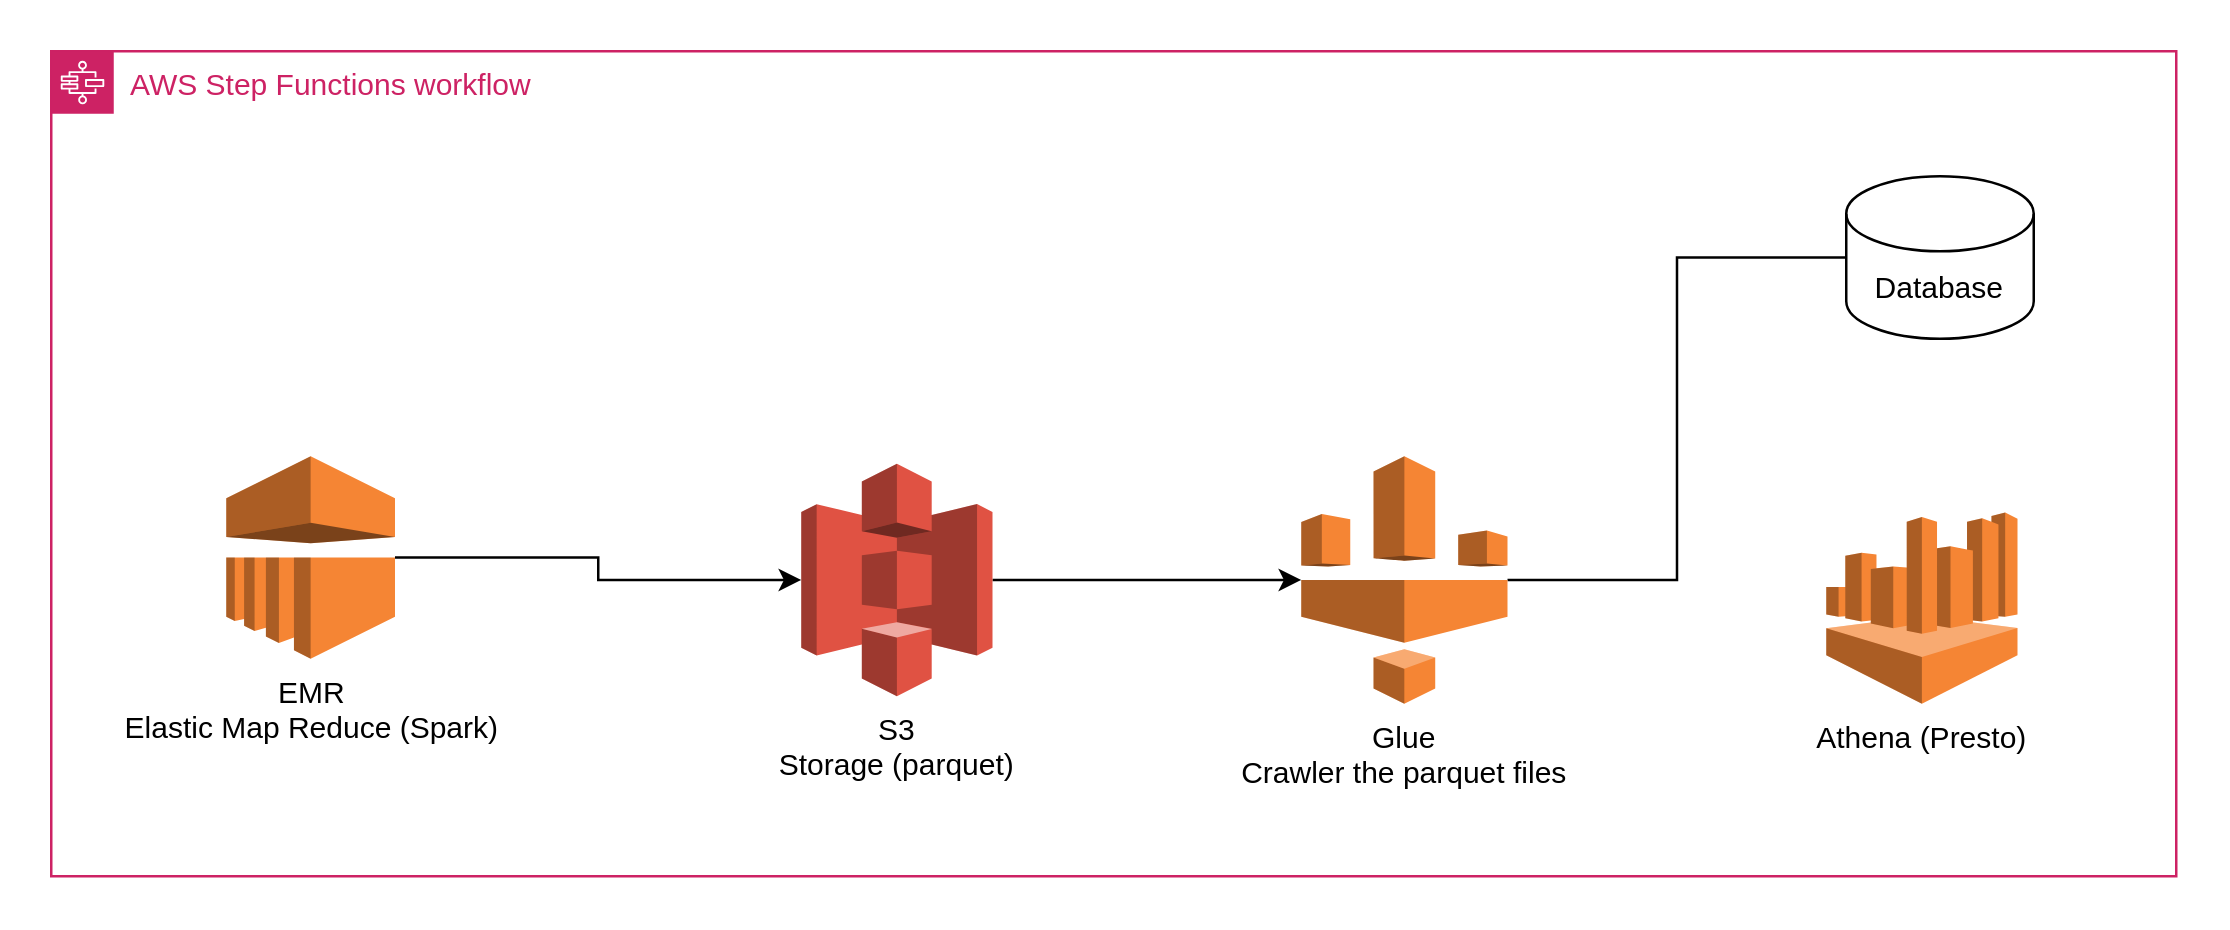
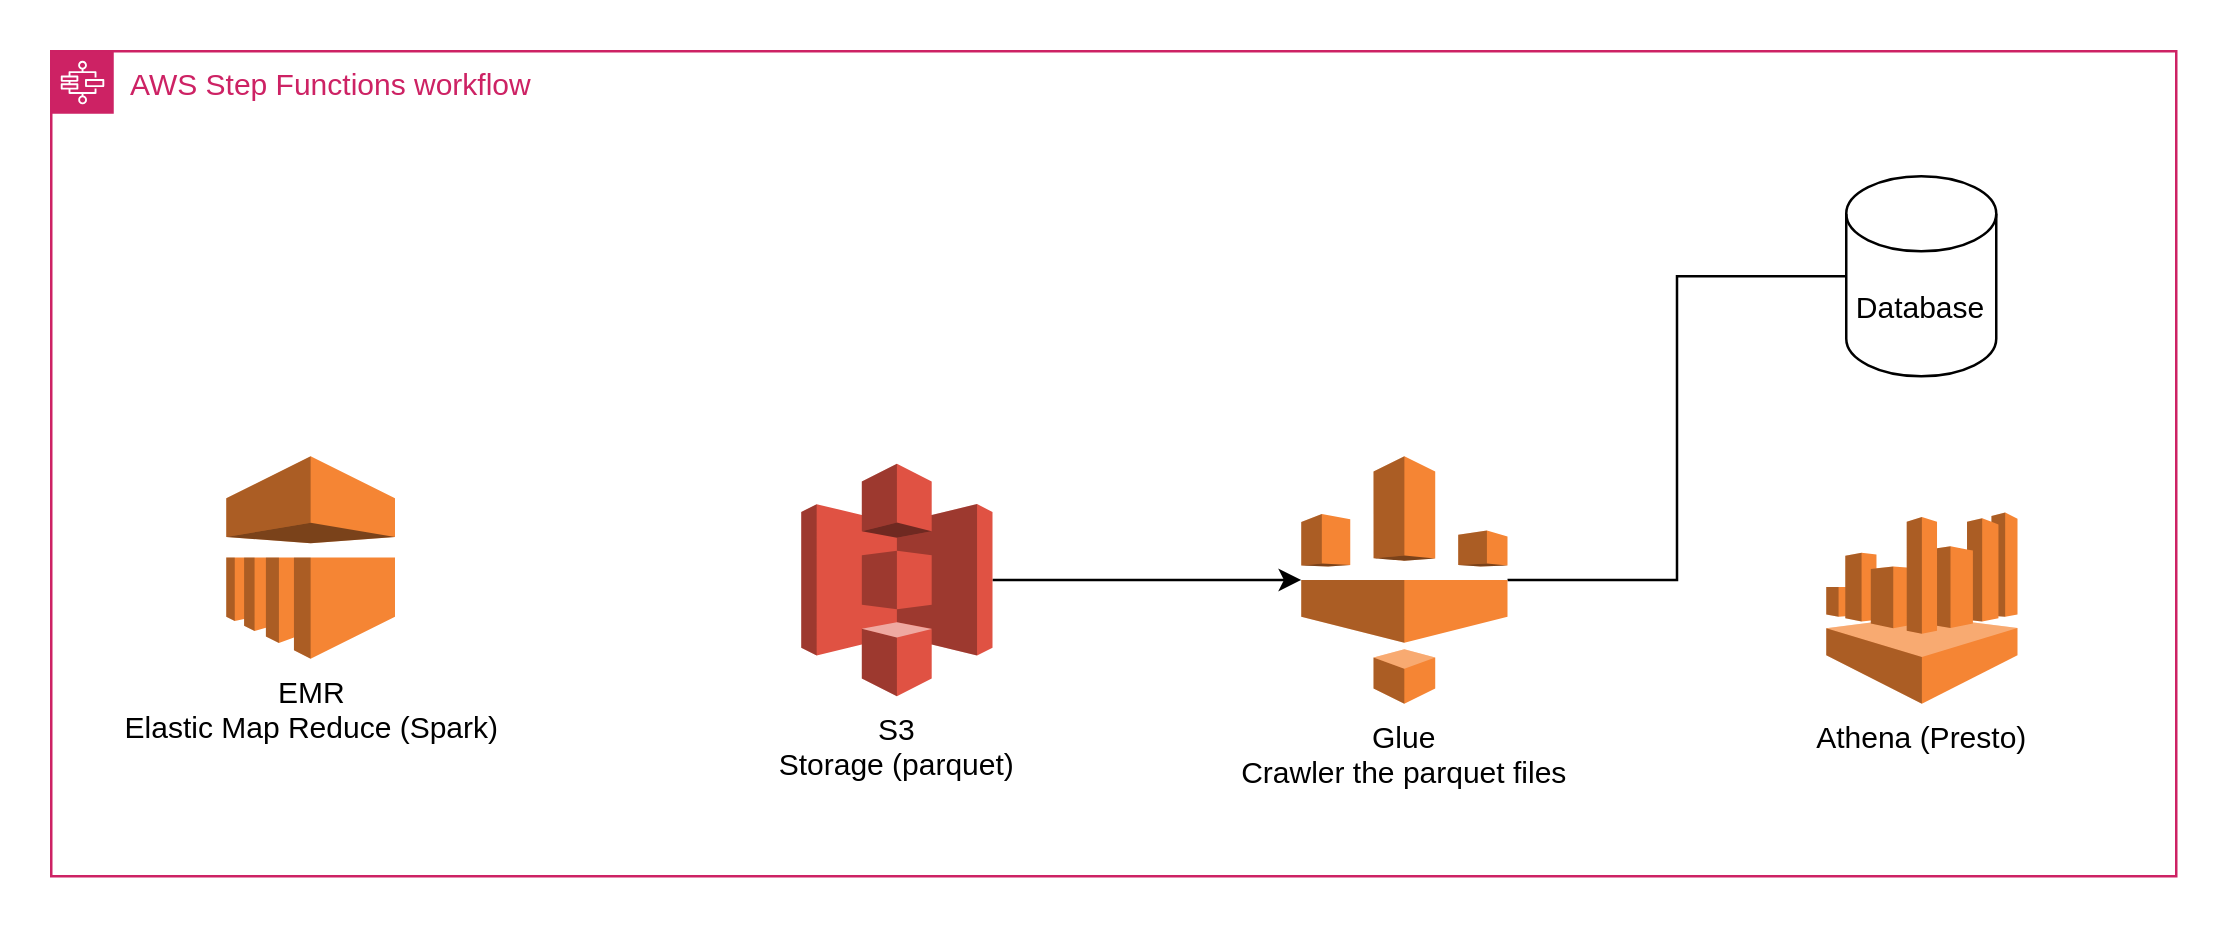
node "Database": size 188x163 -> 150x200
edge "EMR Elastic Map Reduce (Spark)" -> "S3 Storage (parquet)": removed
